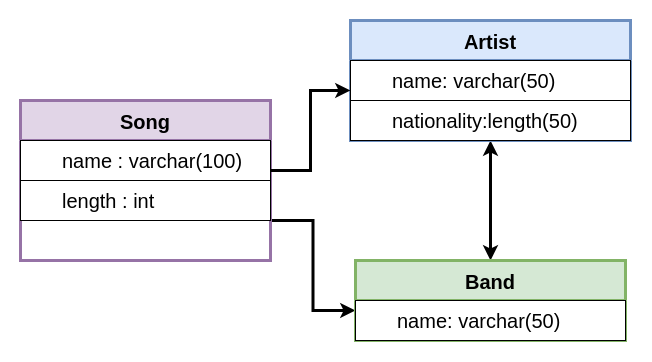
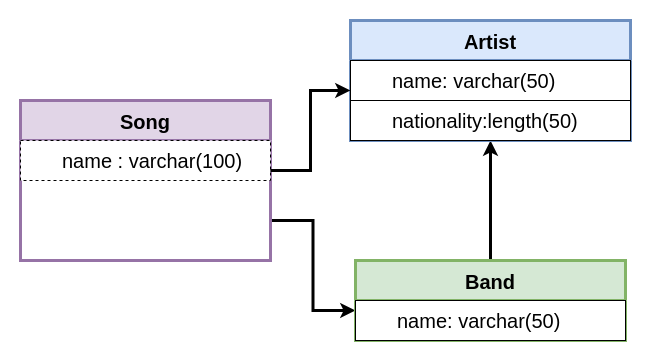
node "name : varchar(100)": style solid -> dashed
node "length : int": removed
edge "Artist" -- "Band": arrowhead classic -> none
